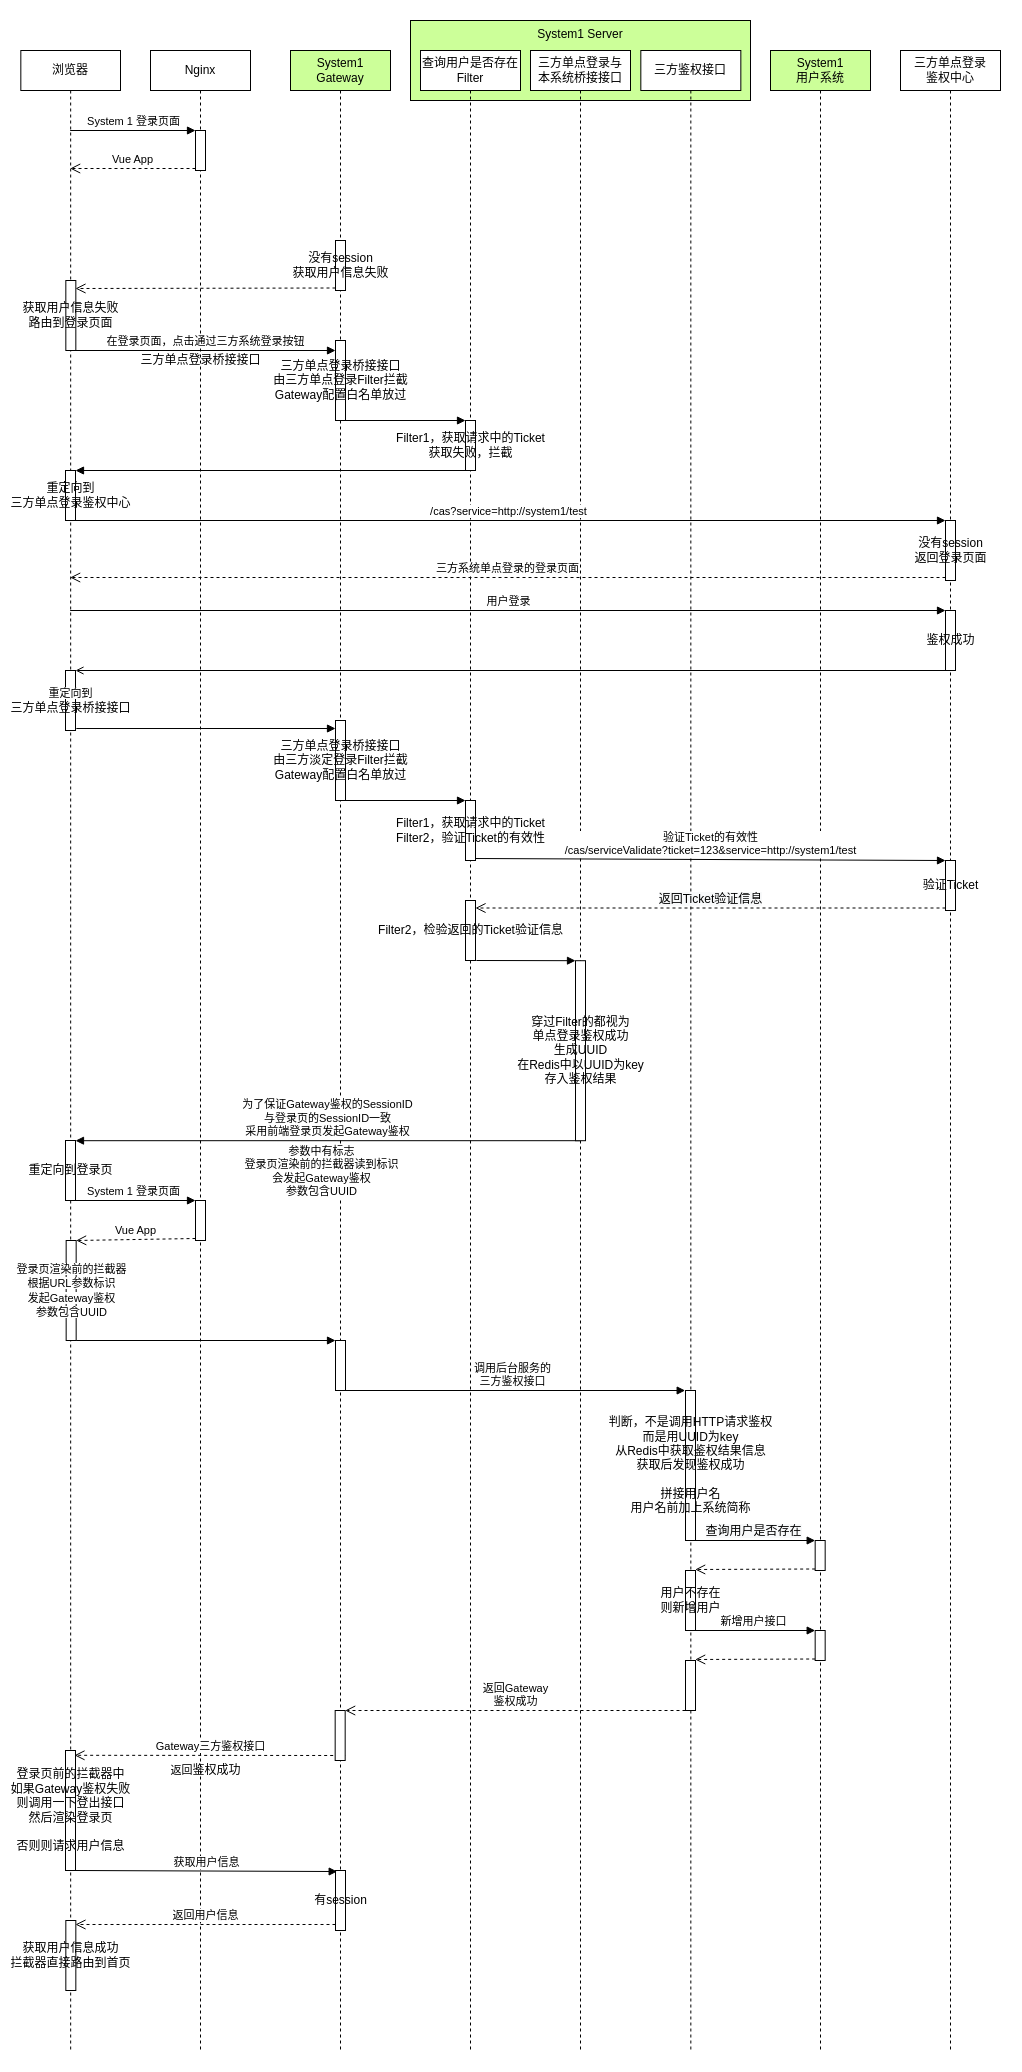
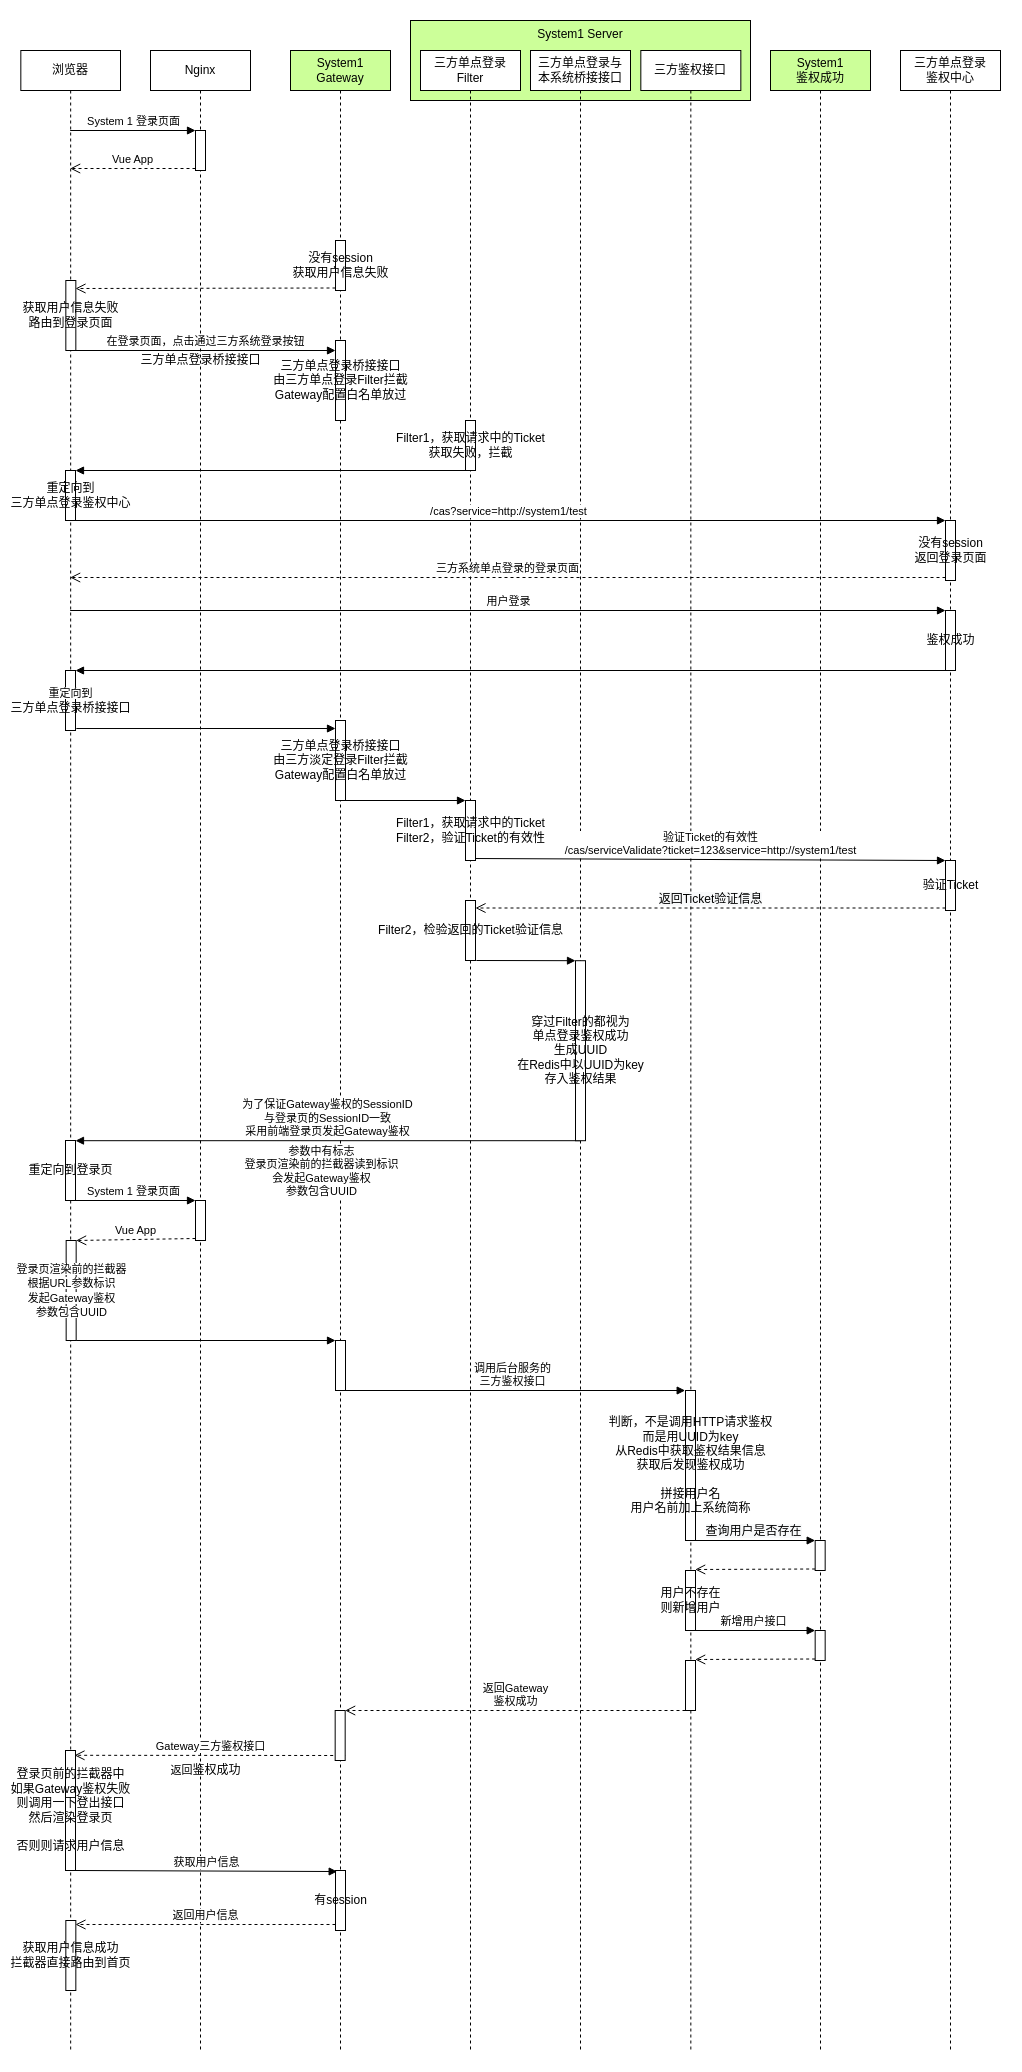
node "查询用户是否存在 Filter": label "查询用户是否存在 Filter" -> "三方单点登录 Filter"
node "System1 用户系统": label "System1 用户系统" -> "System1 鉴权成功"
edge "System1 Gateway" -> "Filter1，获取请求中的Ticket 获取失败，拦截": removed
edge "三方单点登录 鉴权中心" -> "重定向到 三方单点登录桥接接口": arrowhead open -> block
